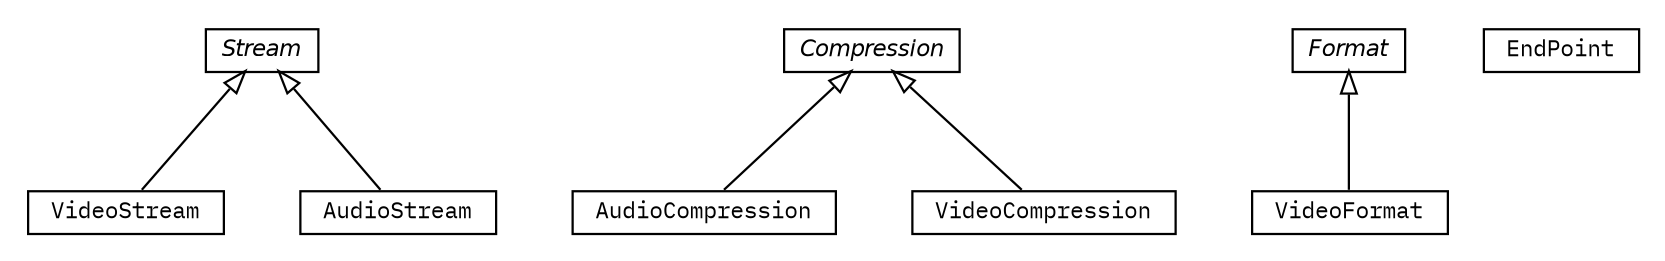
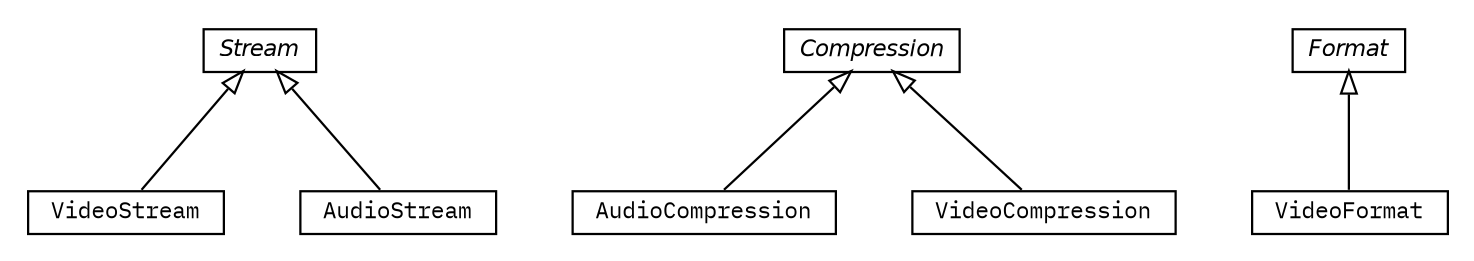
node "EndPoint": removed
